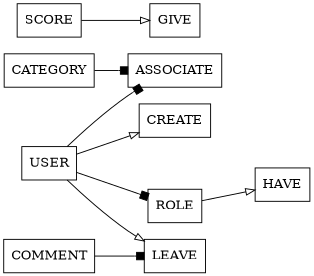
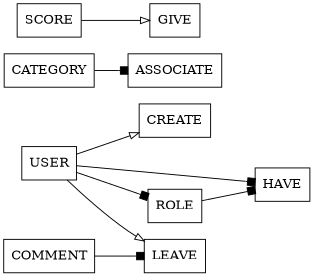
edge "USER" -> "ASSOCIATE": now "USER" -> "HAVE"
edge "ROLE" -> "HAVE": arrowhead onormal -> box
